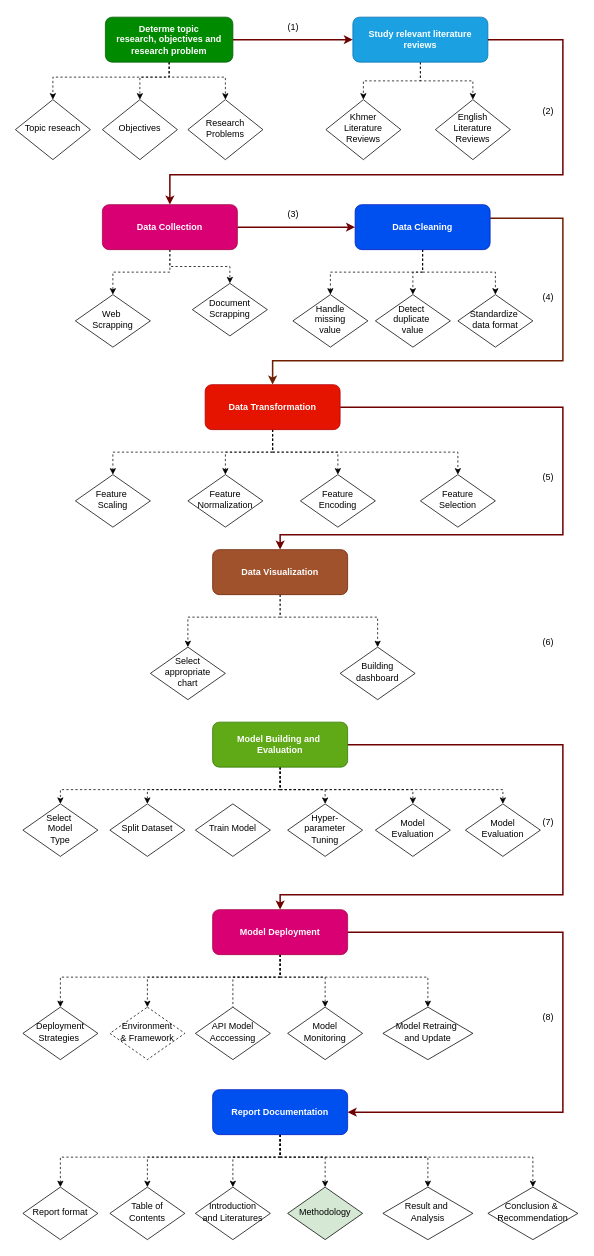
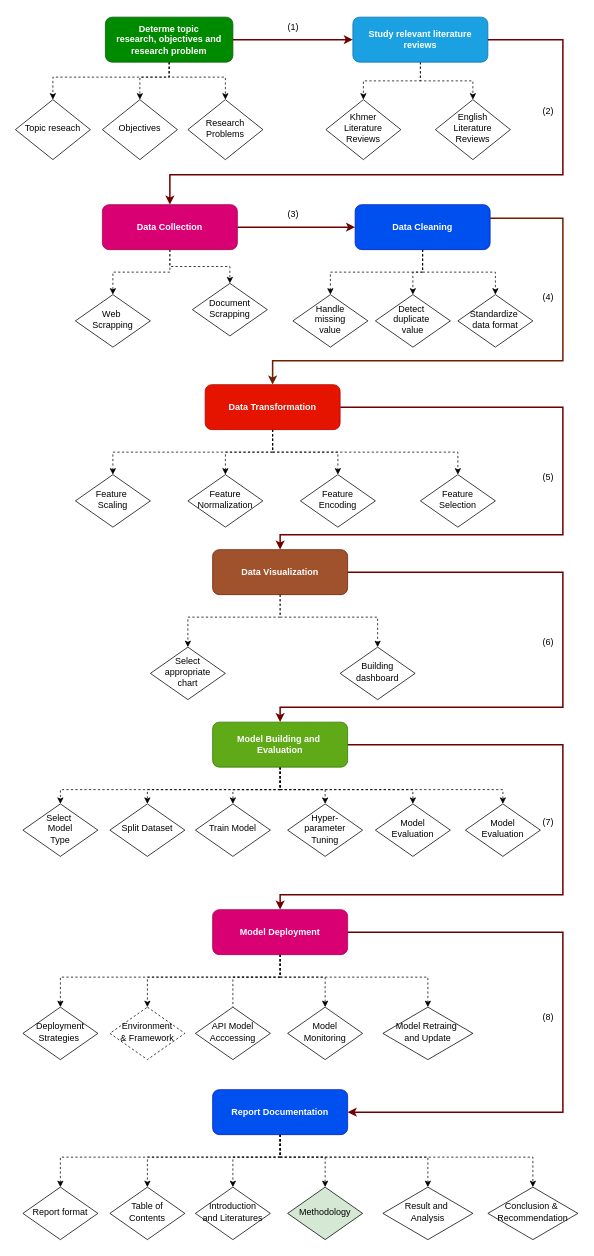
edge "Data Visualization" -> "Model Building and Evaluation": added
edge "Model Building and Evaluation" -> "Train Model": added
